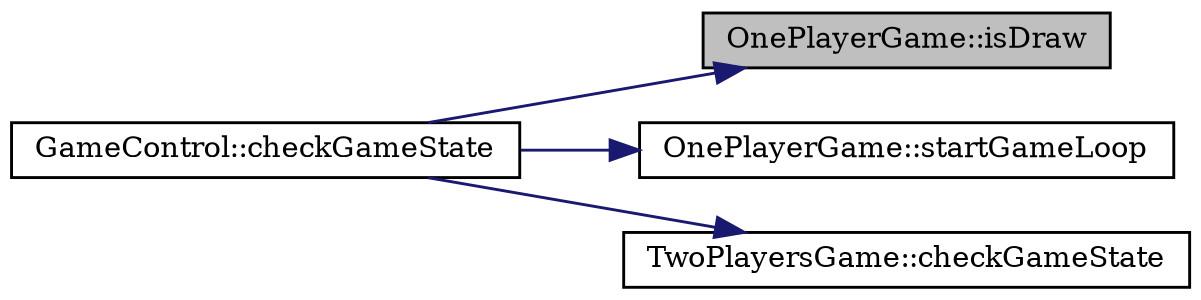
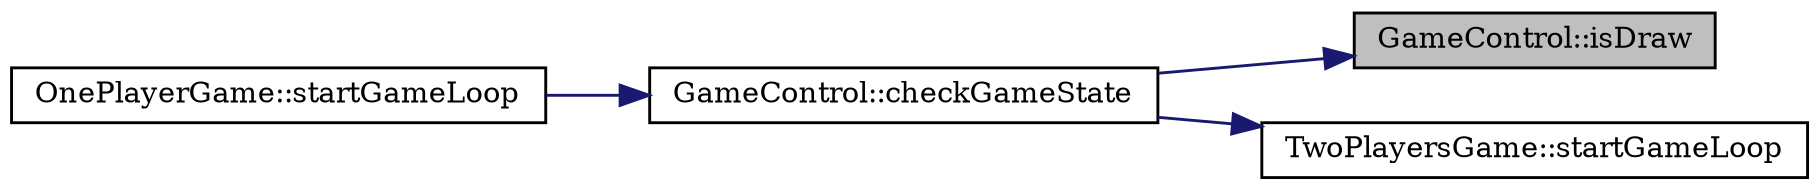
node "OnePlayerGame::isDraw": label "OnePlayerGame::isDraw" -> "GameControl::isDraw"
edge "GameControl::checkGameState" -> "OnePlayerGame::startGameLoop": reversed
node "TwoPlayersGame::checkGameState": label "TwoPlayersGame::checkGameState" -> "TwoPlayersGame::startGameLoop"
